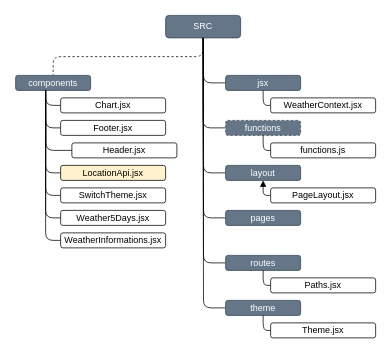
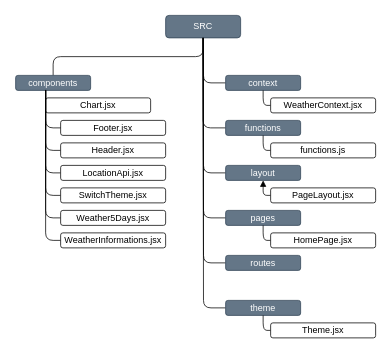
edge "SRC" -- "components": style dashed -> solid
node "jsx": label "jsx" -> "context"
node "Chart.jsx": moved (113, 105) -> (98, 105)
node "functions": style dashed -> solid
node "Header.jsx": moved (124, 150) -> (113, 150)
node "LocationApi.jsx": fillcolor #fff2cc -> #ffffff
edge "pages" -- "HomePage.jsx": added
node "HomePage.jsx": added
edge "routes" -- "Paths.jsx": removed
node "Paths.jsx": removed
